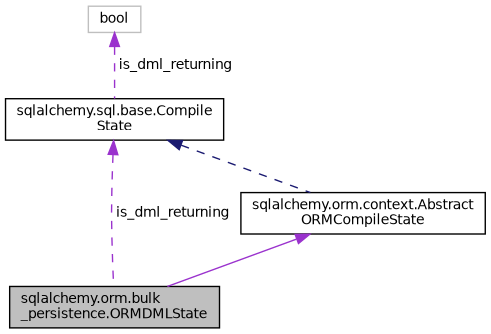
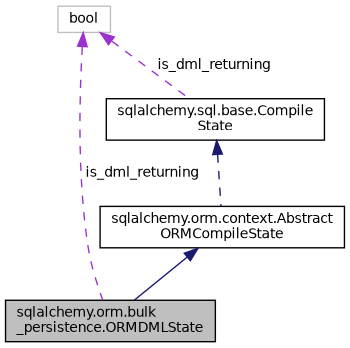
edge "sqlalchemy.orm.bulk _persistence.ORMDMLState" -> "sqlalchemy.sql.base.Compile State": now "sqlalchemy.orm.bulk _persistence.ORMDMLState" -> "bool"
edge "sqlalchemy.orm.bulk _persistence.ORMDMLState" -> "sqlalchemy.orm.context.Abstract ORMCompileState": color darkorchid3 -> midnightblue
